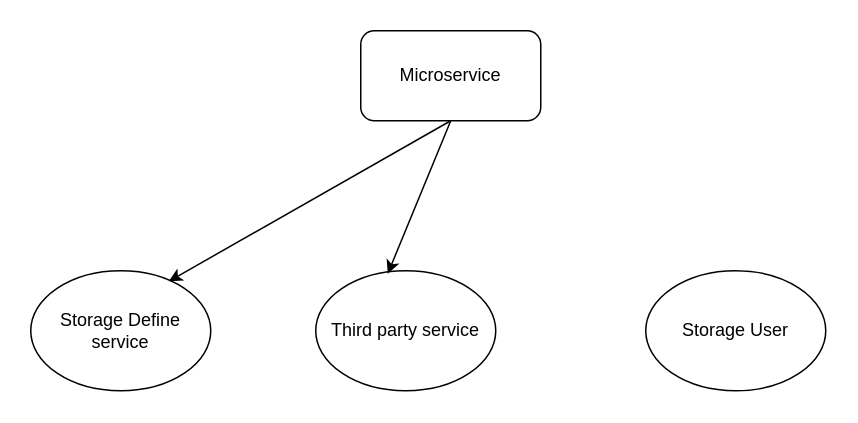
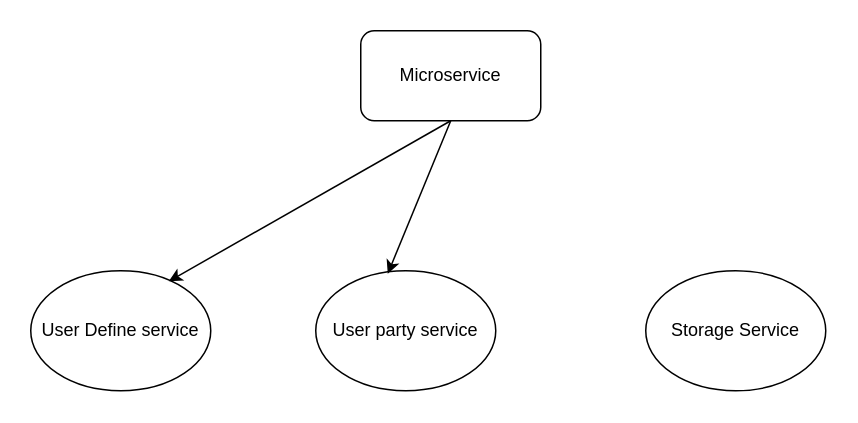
node "Storage Define service": label "Storage Define service" -> "User Define service"
node "Third party service": label "Third party service" -> "User party service"
node "Storage User": label "Storage User" -> "Storage Service"
